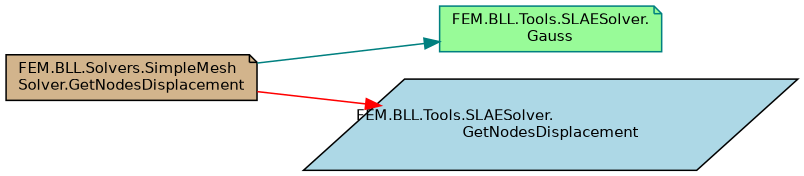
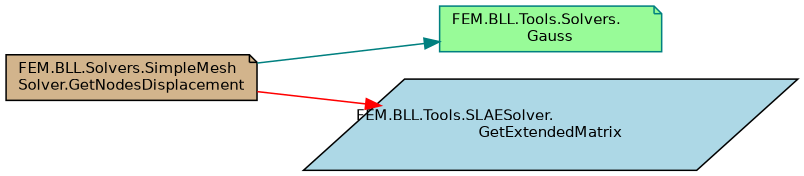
node "FEM.BLL.Tools.SLAESolver. Gauss": label "FEM.BLL.Tools.SLAESolver. Gauss" -> "FEM.BLL.Tools.Solvers. Gauss"
node "FEM.BLL.Tools.SLAESolver. GetNodesDisplacement": label "FEM.BLL.Tools.SLAESolver. GetNodesDisplacement" -> "FEM.BLL.Tools.SLAESolver. GetExtendedMatrix"
